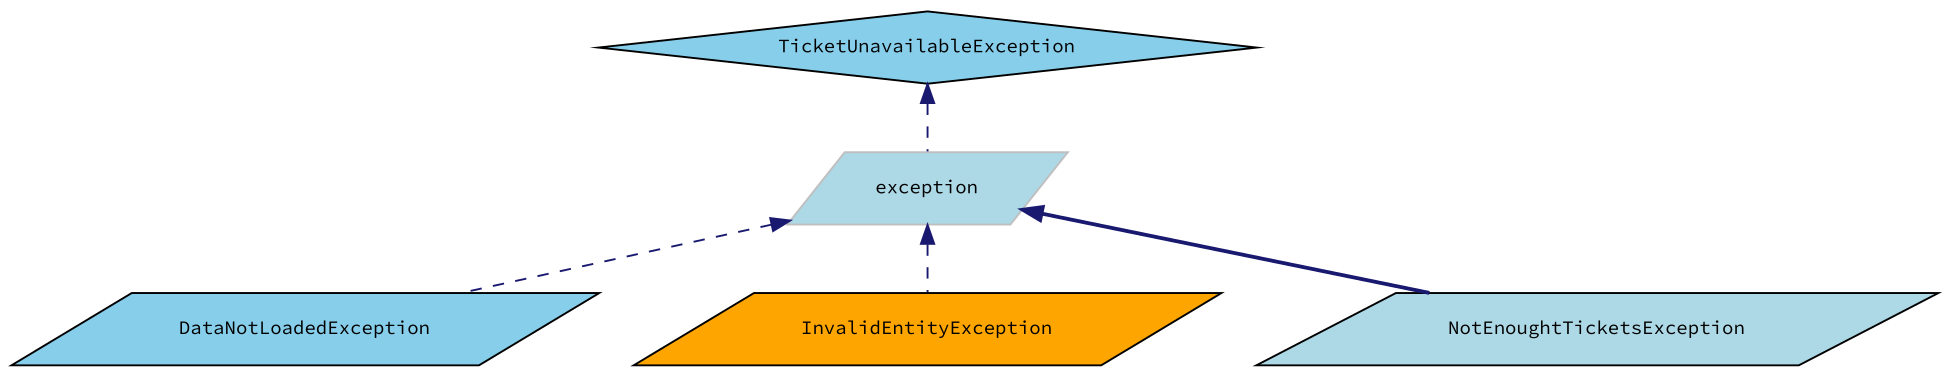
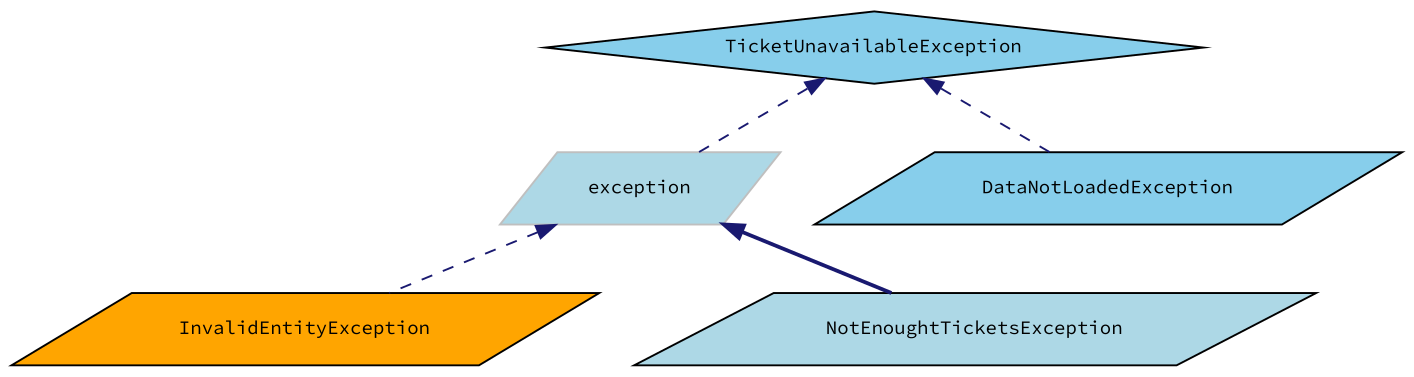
edge "DataNotLoadedException" -> "exception": now "DataNotLoadedException" -> "TicketUnavailableException"
